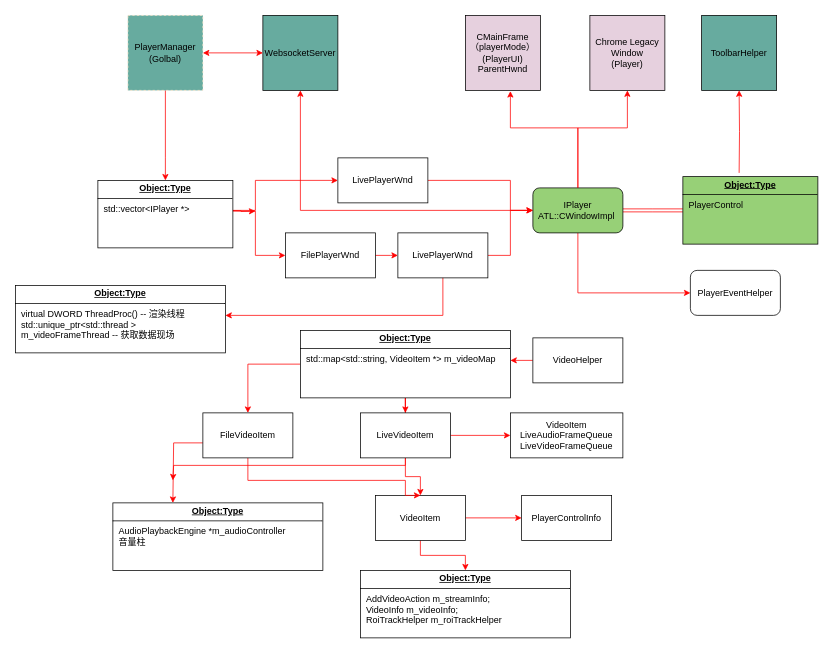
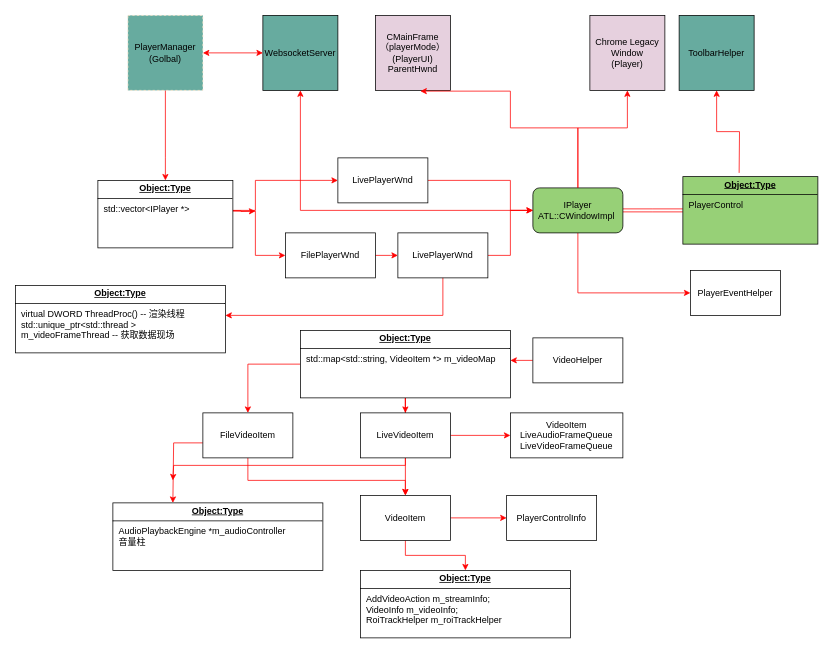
node "CMainFrame （playerMode） (PlayerUI) ParentHwnd": moved (503, 53) -> (413, 53)
node "ToolbarHelper": moved (739, 53) -> (717, 53)
node "PlayerEventHelper": shape rounded rectangle -> rectangle
node "VideoItem": moved (420, 518) -> (405, 518)
node "PlayerControlInfo": moved (567, 518) -> (552, 518)
